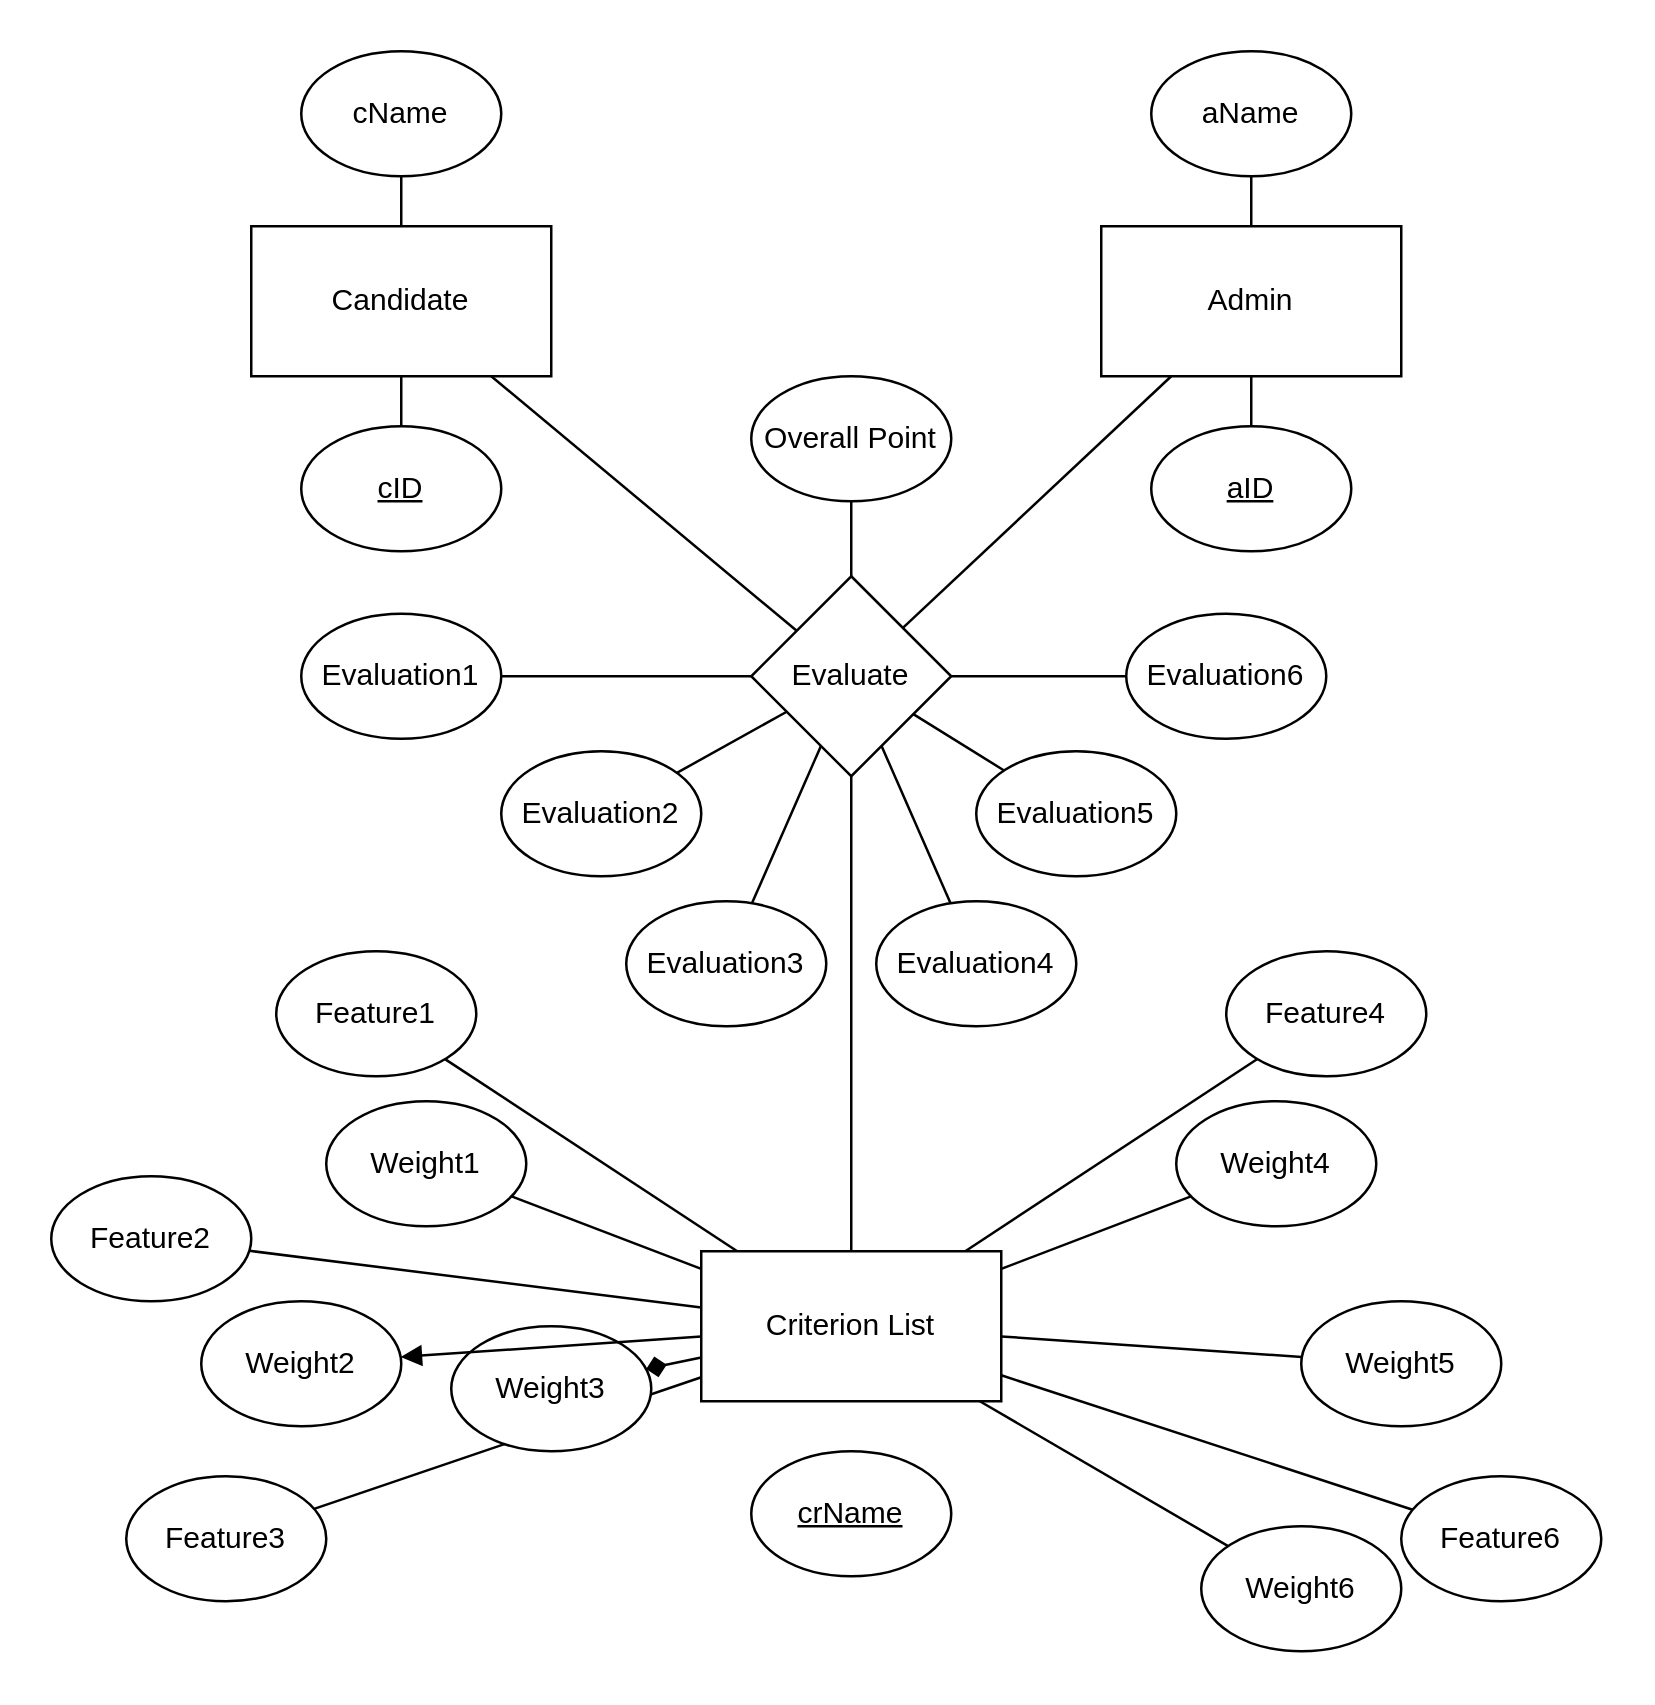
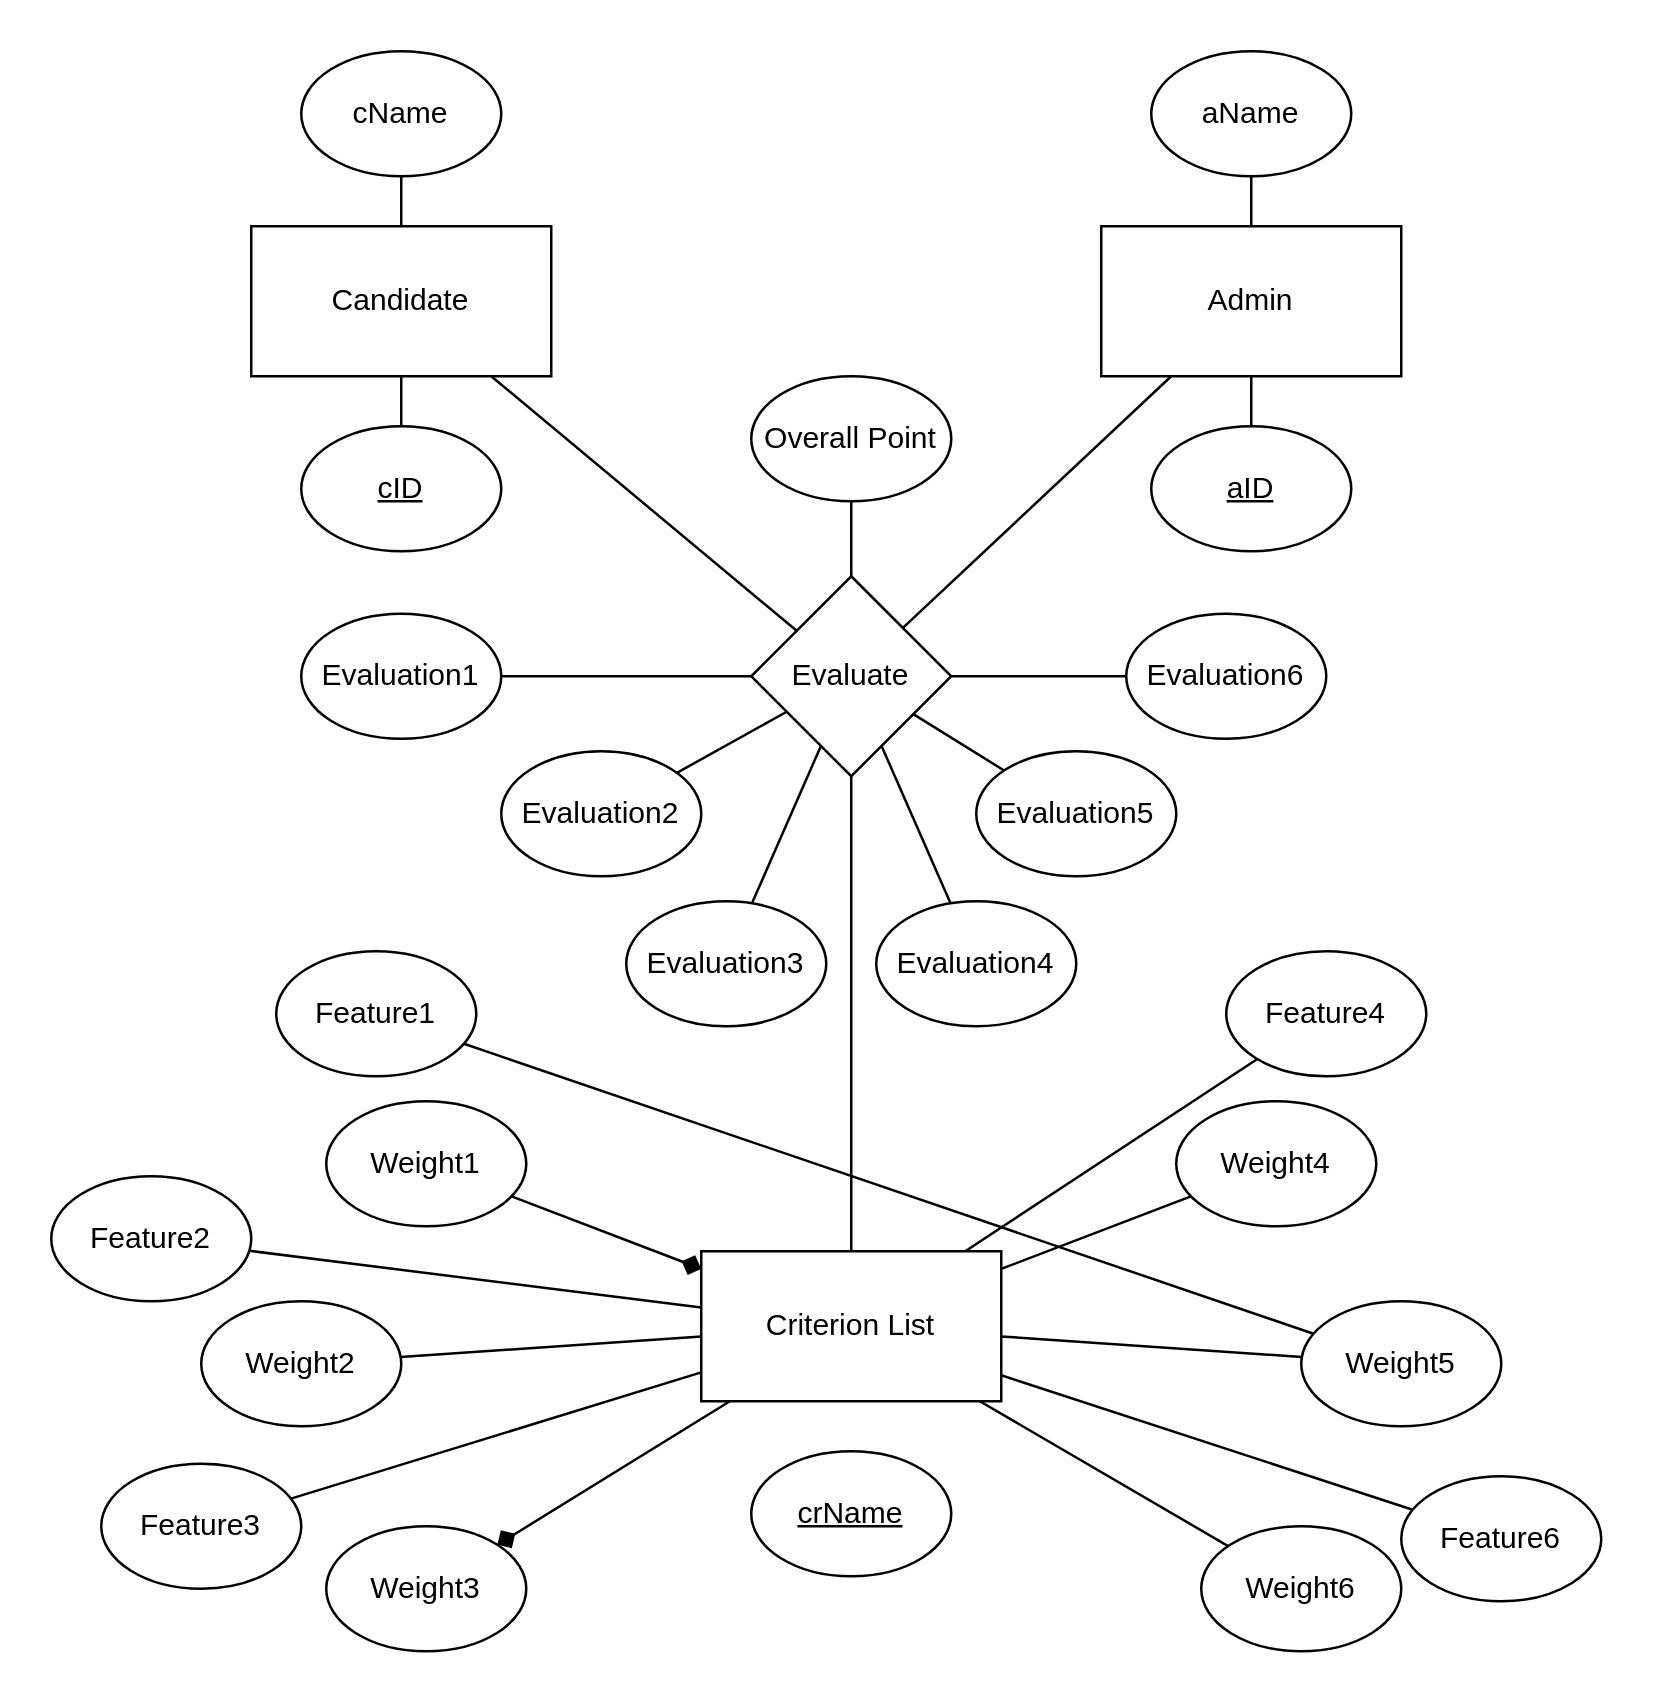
edge "Feature1" -- "Criterion List": now "Feature1" -- "Weight5"
edge "Weight1" -- "Criterion List": arrowhead none -> diamond
edge "Criterion List" -> "Weight2": arrowhead block -> none
node "Weight3": moved (551, 1389) -> (426, 1589)
node "Feature3": moved (226, 1539) -> (201, 1526)
